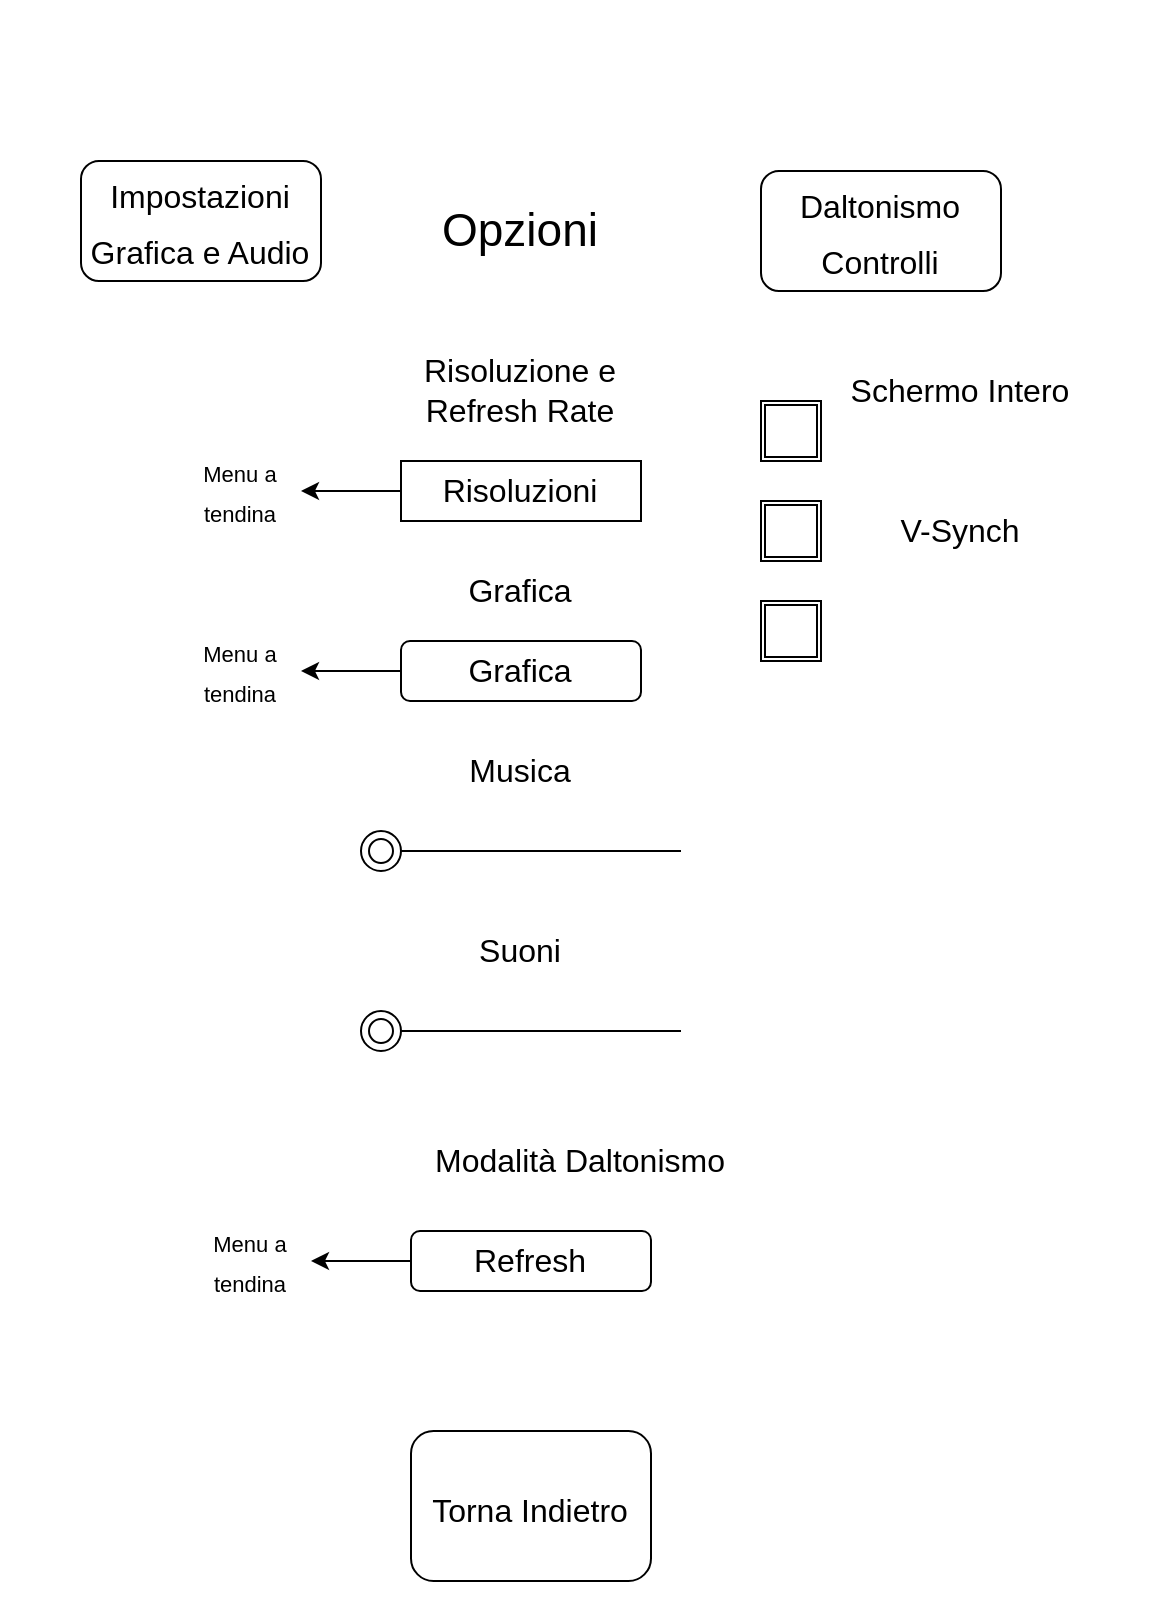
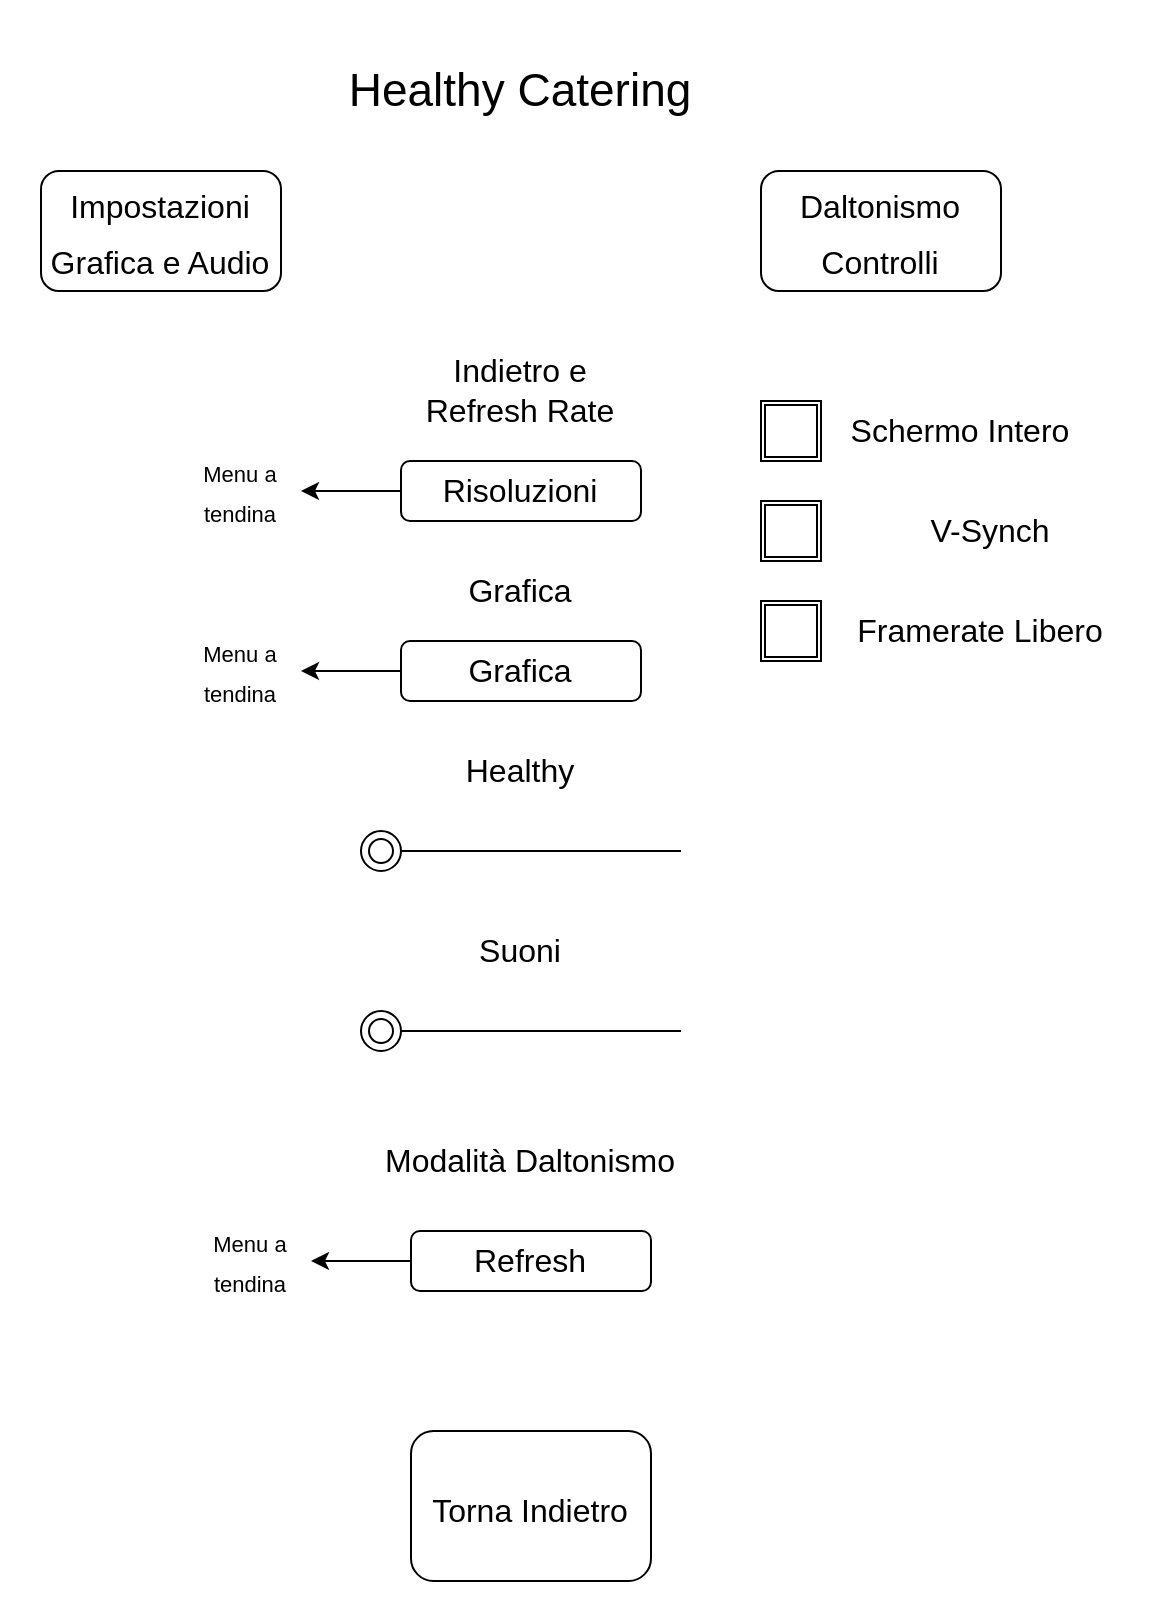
node "Healthy Catering": added
node "Impostazioni Grafica e Audio": moved (201, 221) -> (161, 231)
node "Opzioni": removed
node "Risoluzione e Refresh Rate": label "Risoluzione e Refresh Rate" -> "Indietro e Refresh Rate"
node "Schermo Intero": moved (961, 391) -> (961, 431)
node "Risoluzioni": shape rectangle -> rounded rectangle
node "V-Synch": moved (961, 531) -> (991, 531)
node "Framerate Libero": added
node "Musica": label "Musica" -> "Healthy"
node "Modalità Daltonismo": moved (581, 1161) -> (531, 1161)
